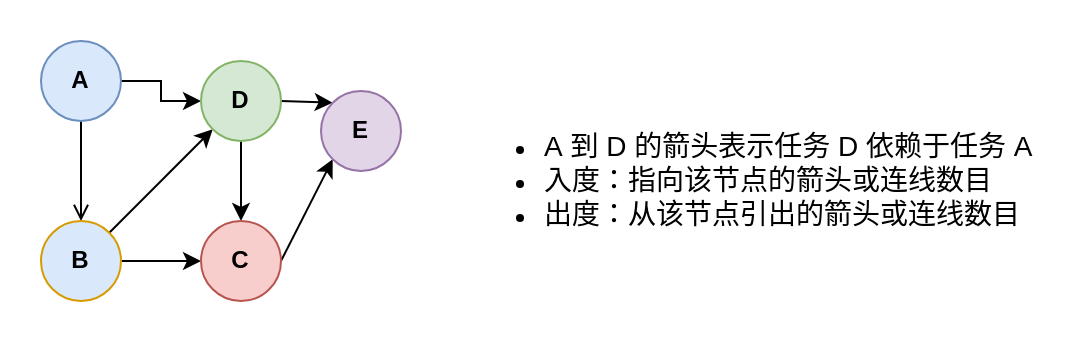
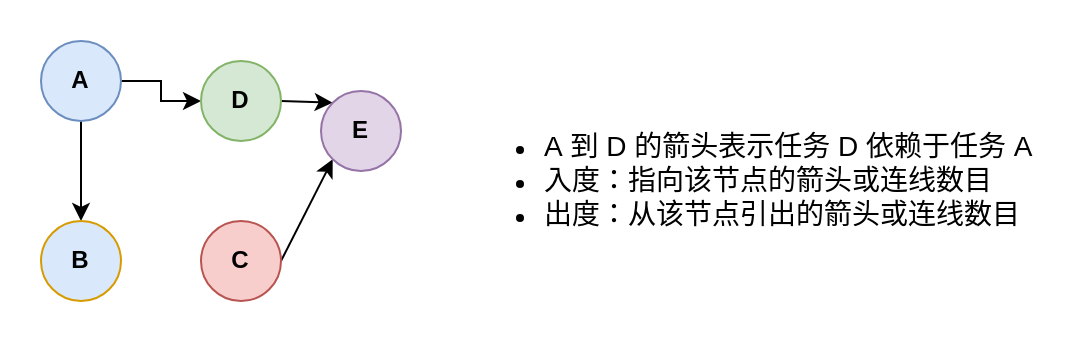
edge "D" -> "C": removed
edge "B" -> "D": removed
edge "A" -> "B": arrowhead open -> classic
edge "B" -> "C": removed
